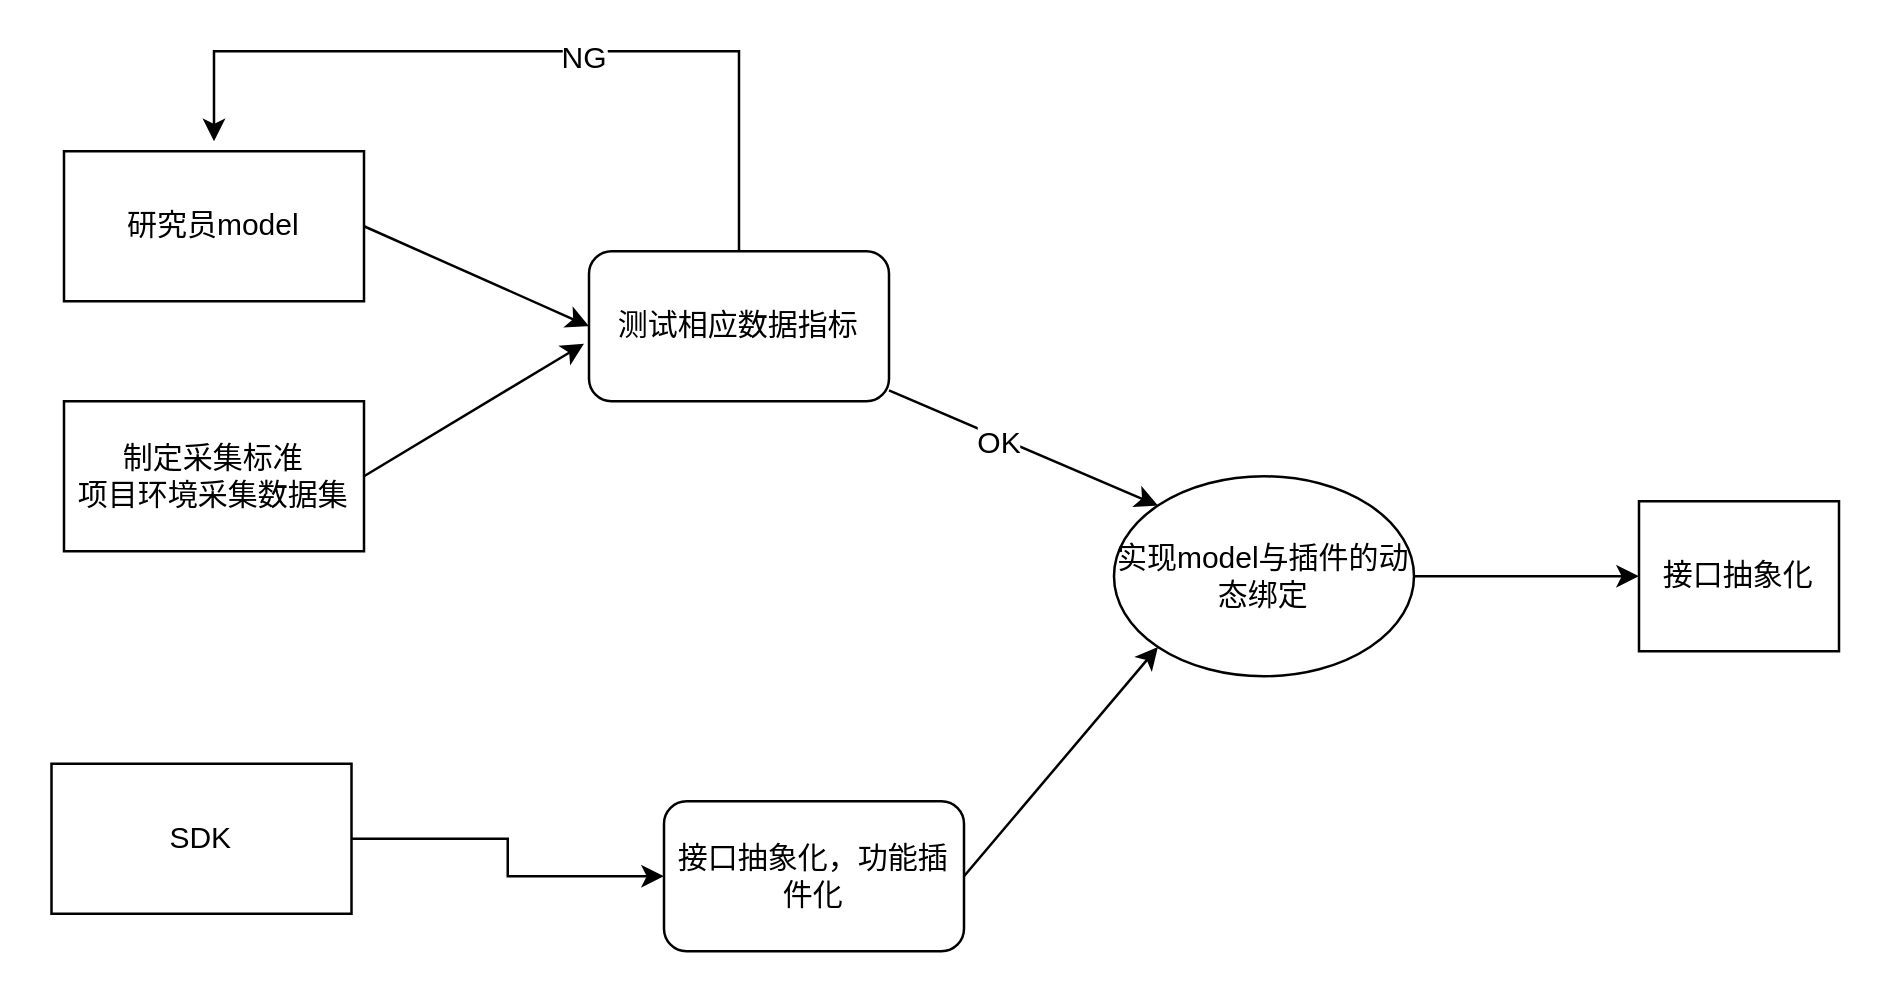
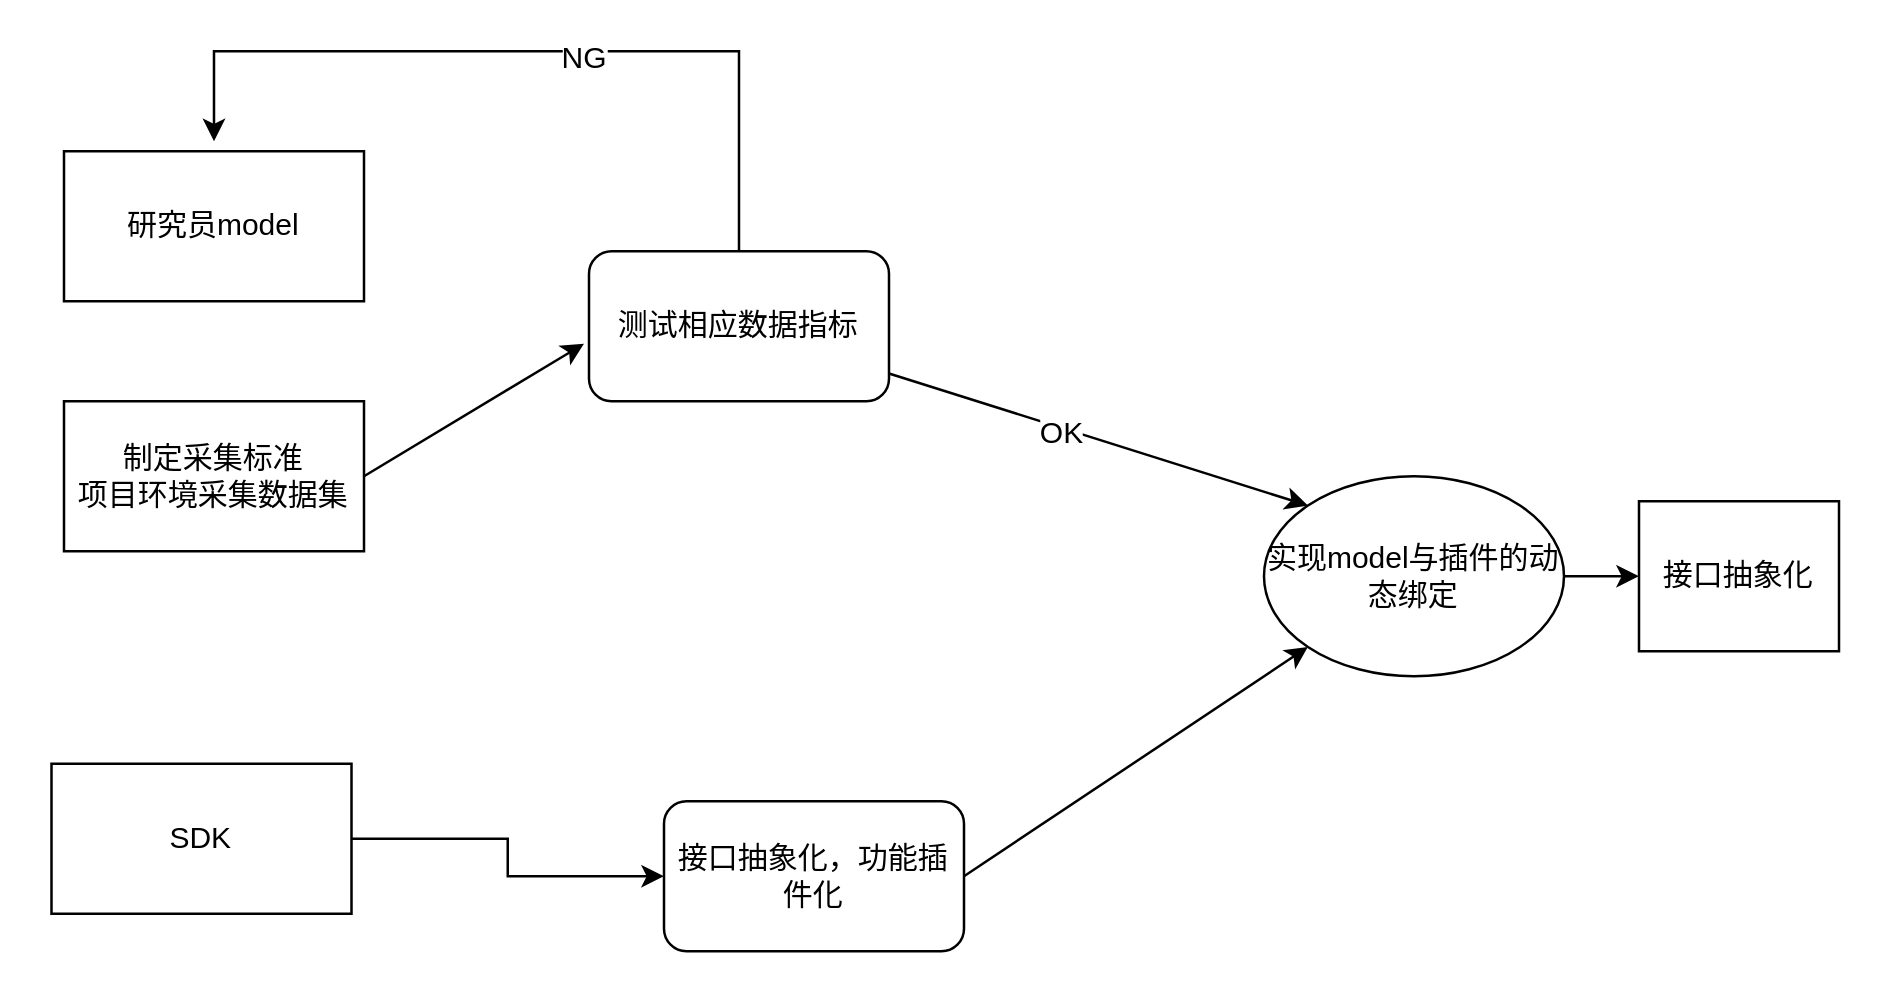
edge "研究员model" -> "测试相应数据指标": removed
node "实现model与插件的动态绑定": moved (1264, 576) -> (1414, 576)
